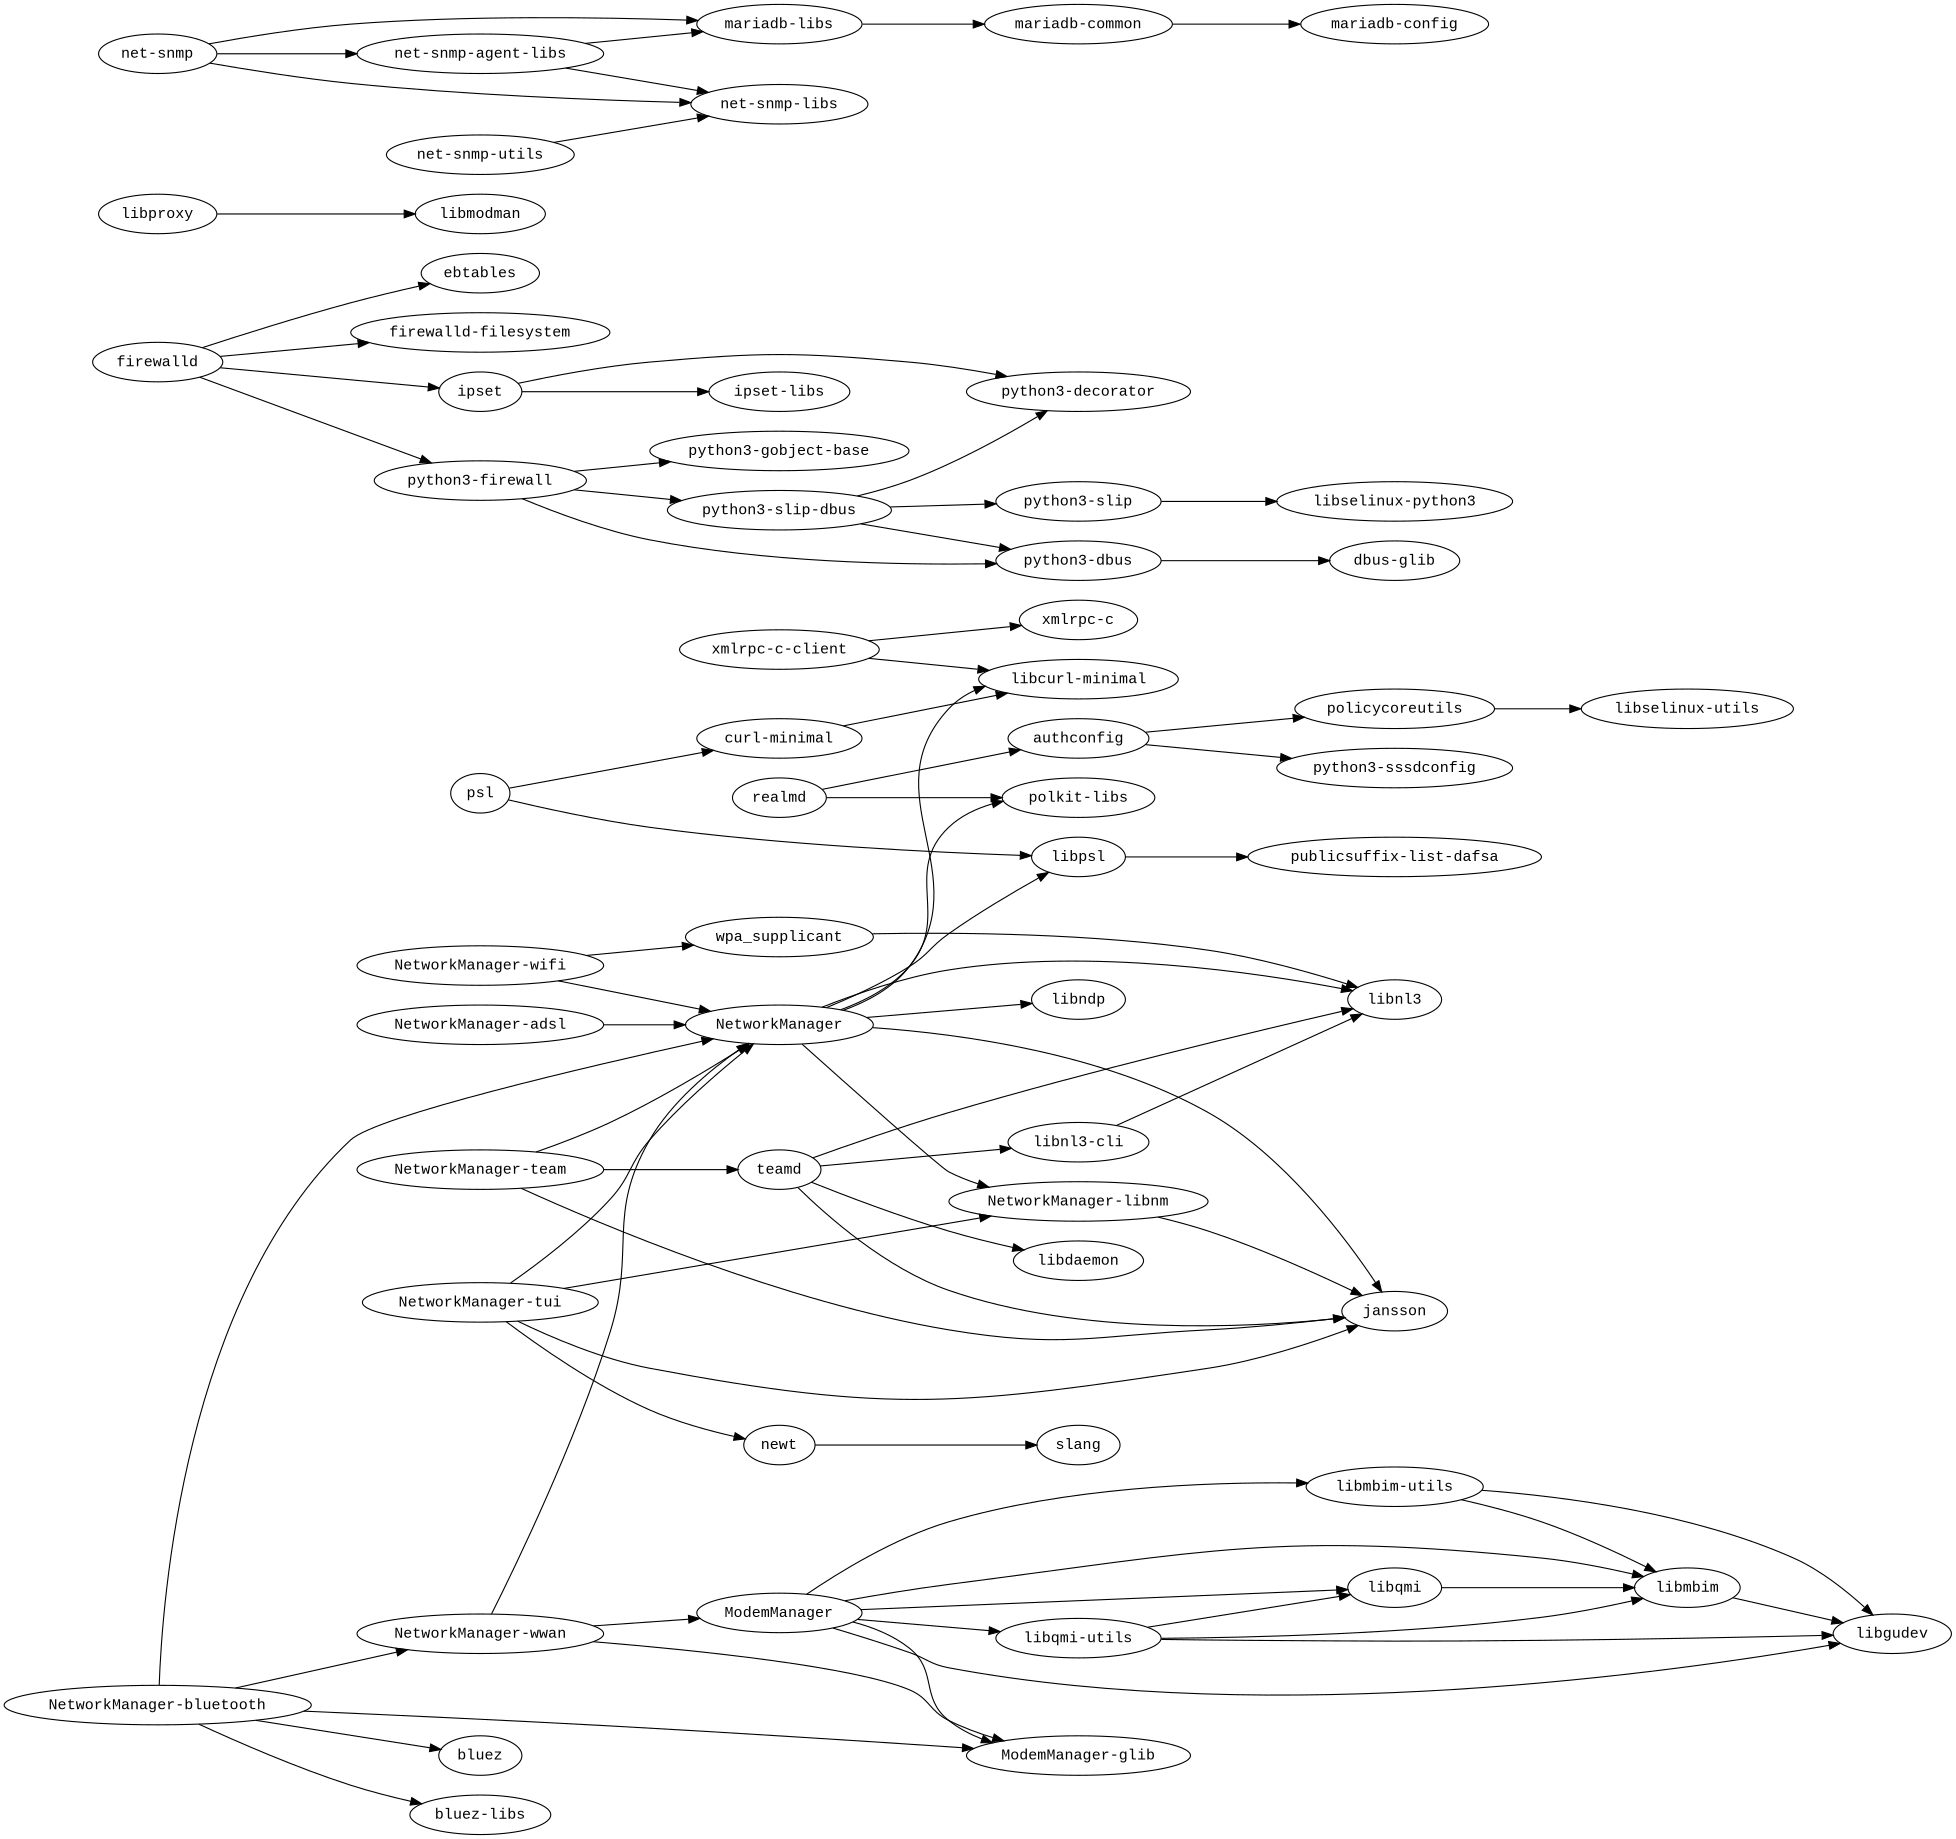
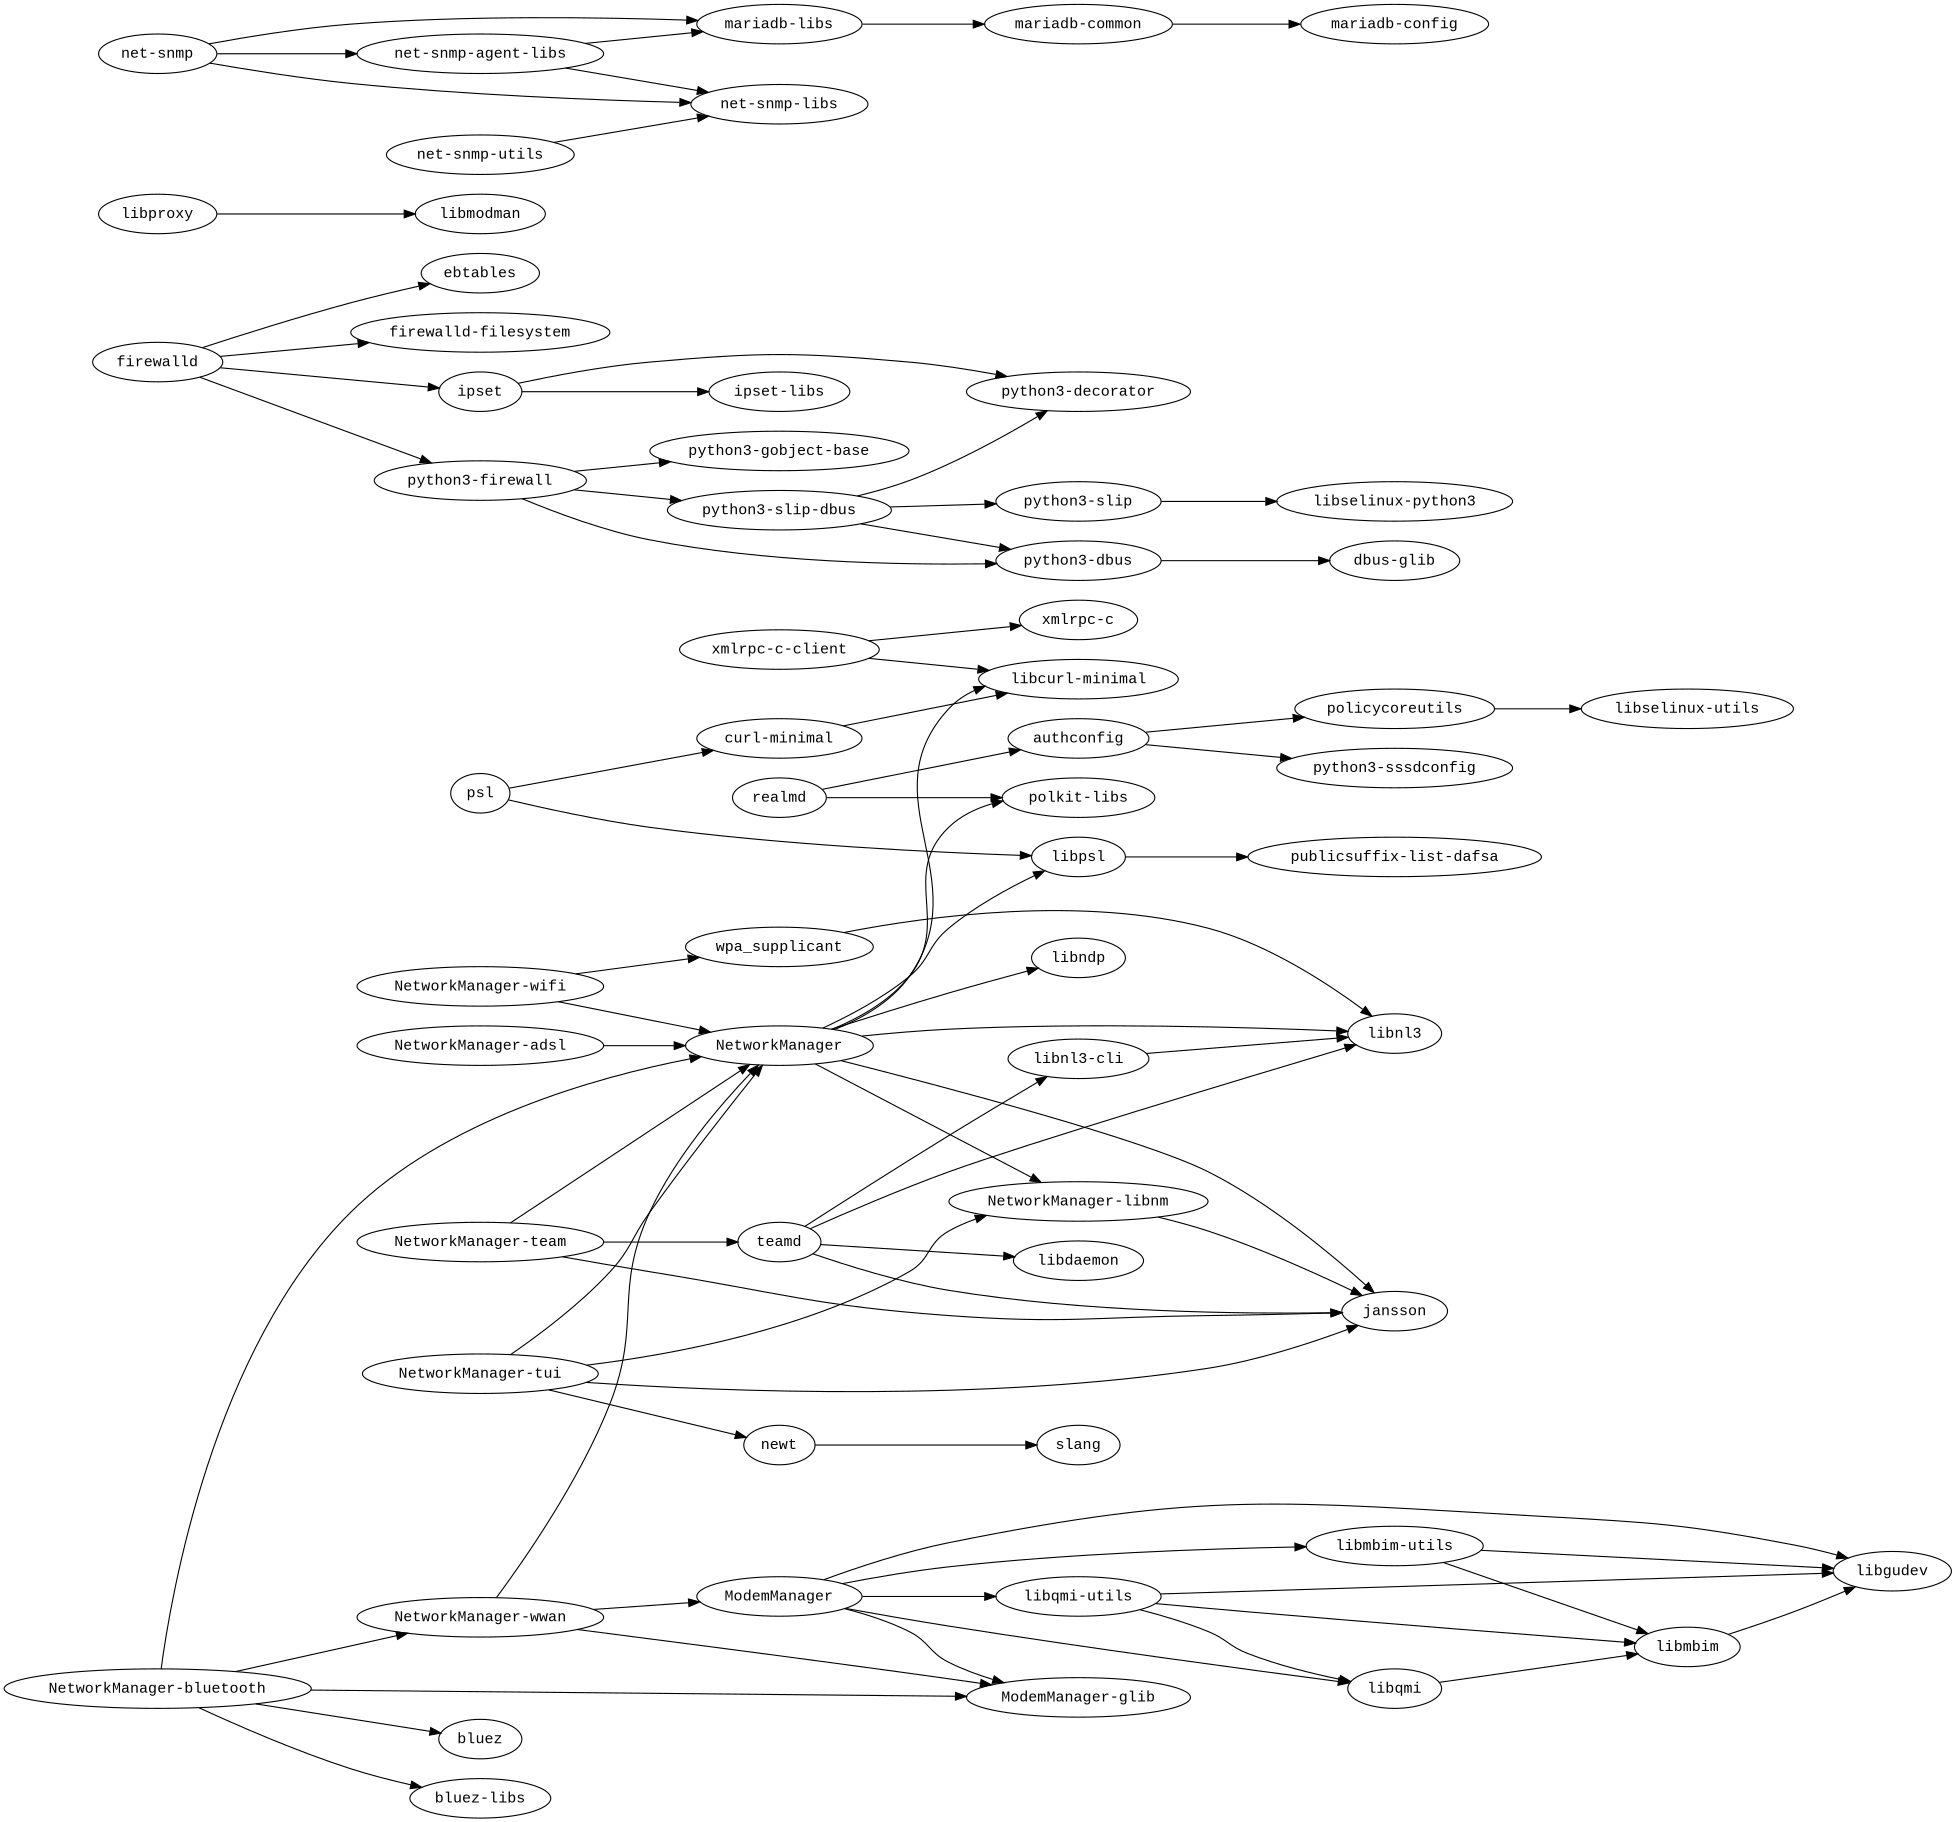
edge "ModemManager" -> "libmbim": removed
